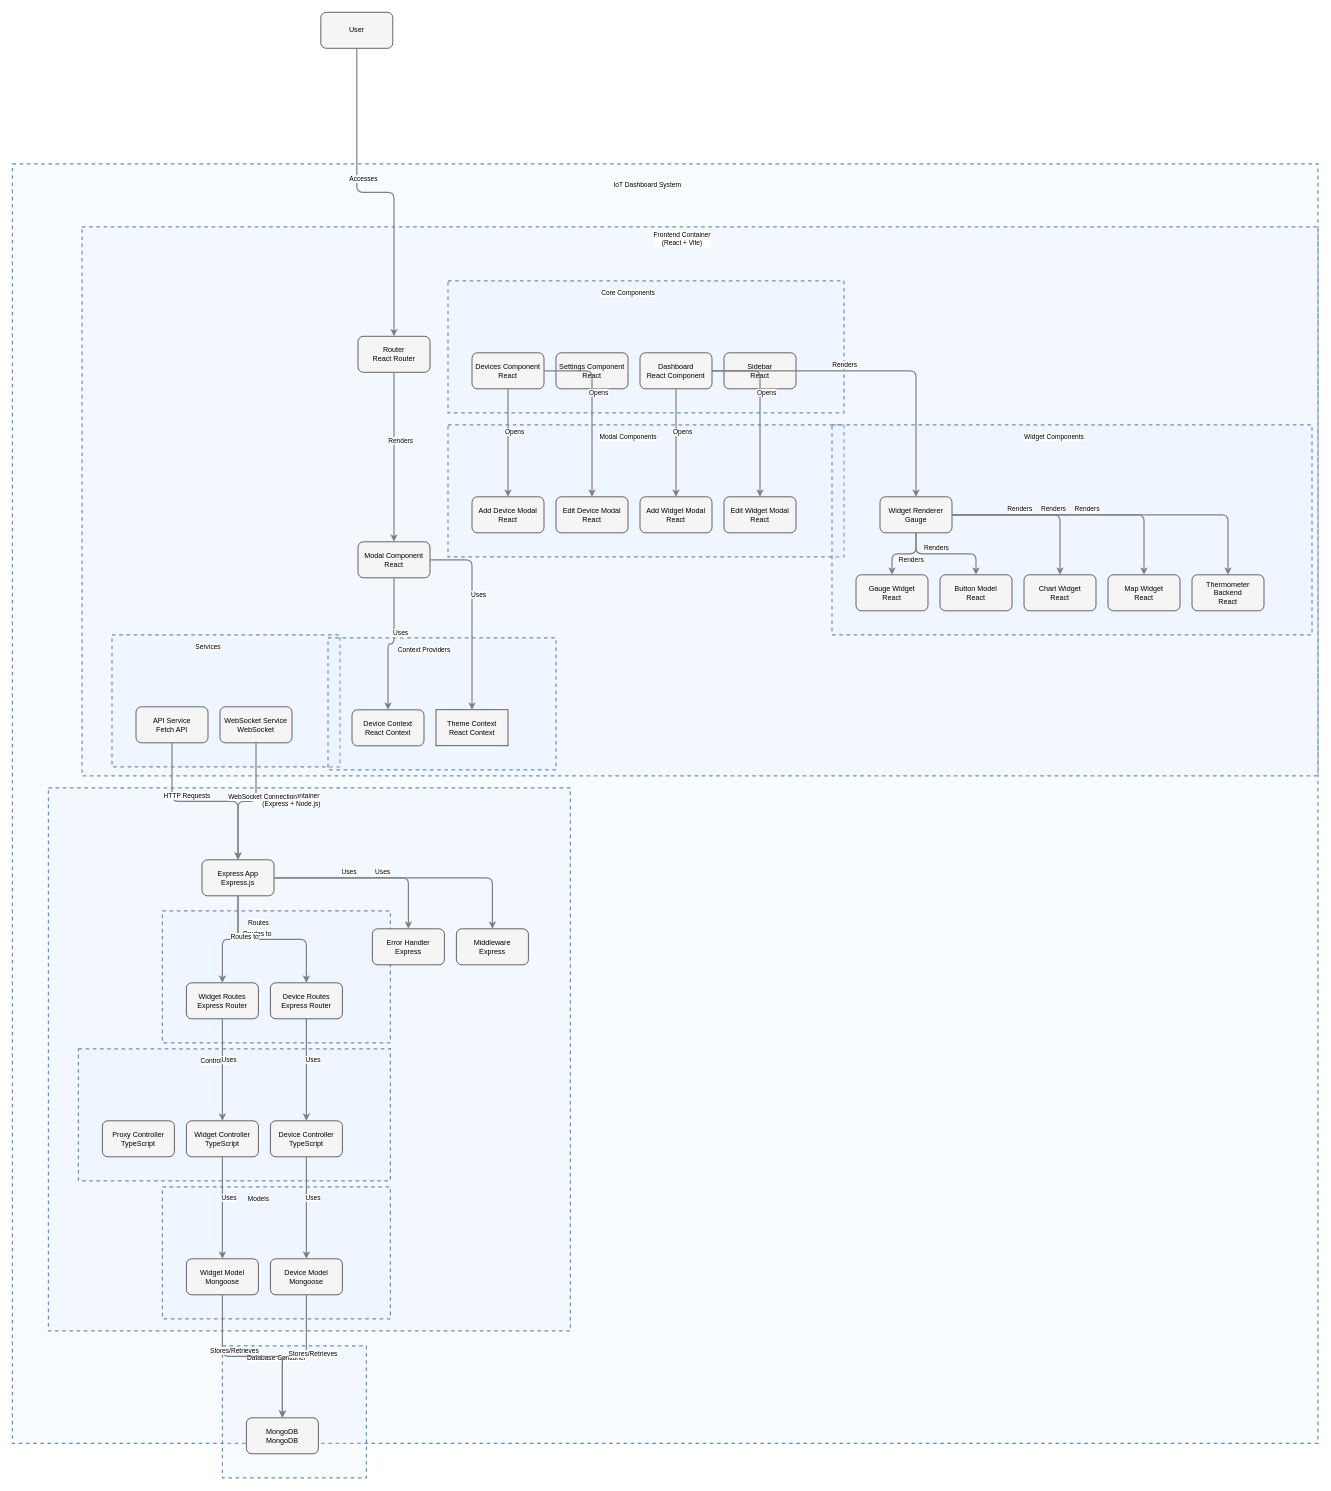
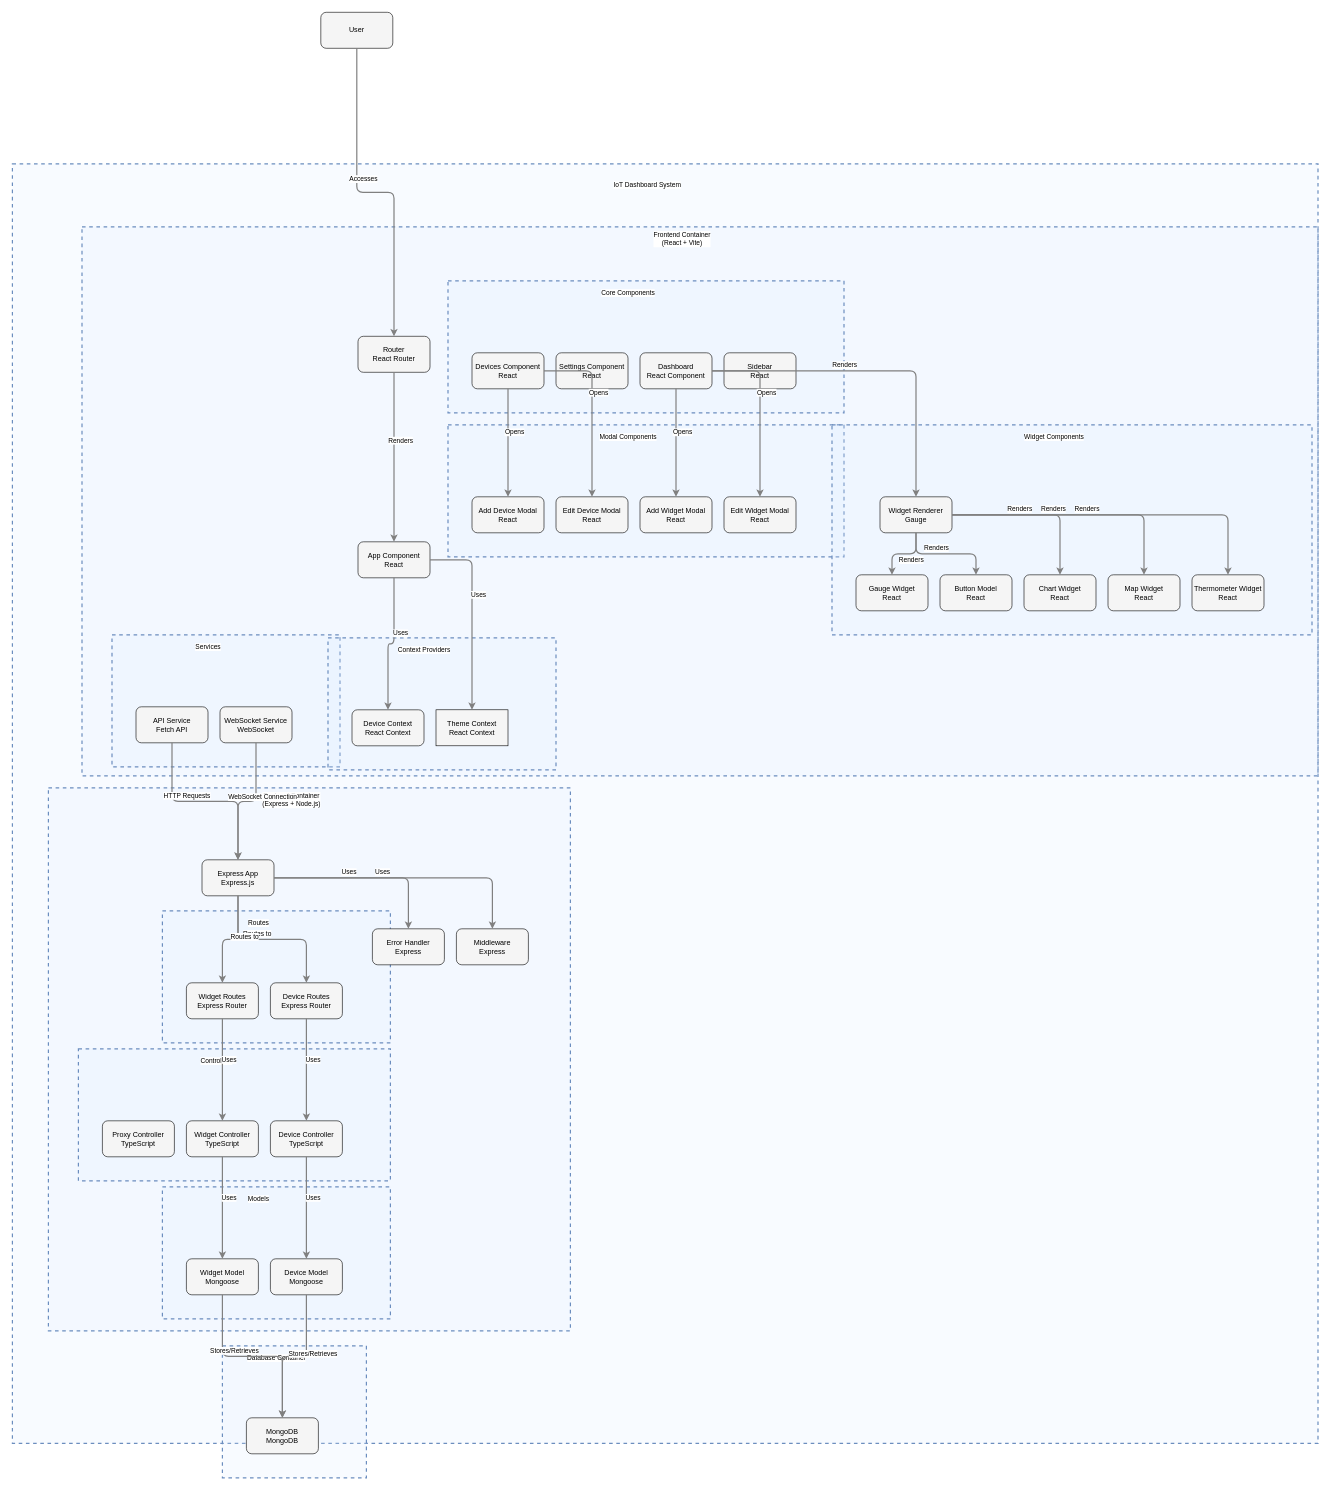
node "Modal Component React": label "Modal Component React" -> "App Component React"
node "Thermometer Backend React": label "Thermometer Backend React" -> "Thermometer Widget React"
